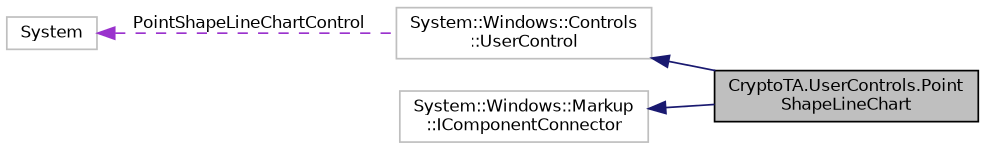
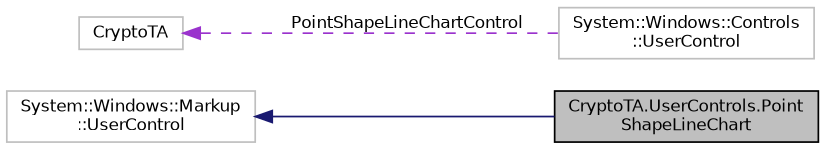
node "System": label "System" -> "CryptoTA"
edge "CryptoTA.UserControls.Point ShapeLineChart" -> "System::Windows::Controls ::UserControl": removed
node "System::Windows::Markup ::IComponentConnector": label "System::Windows::Markup ::IComponentConnector" -> "System::Windows::Markup ::UserControl"
